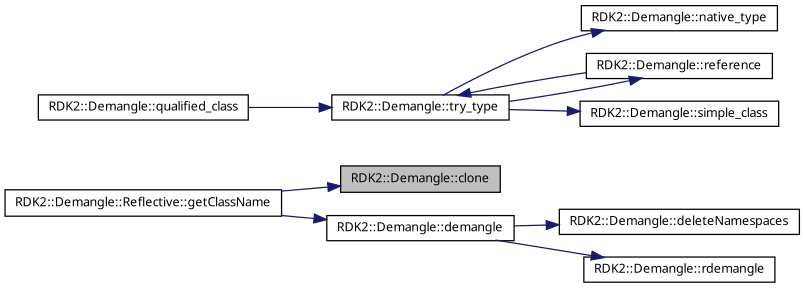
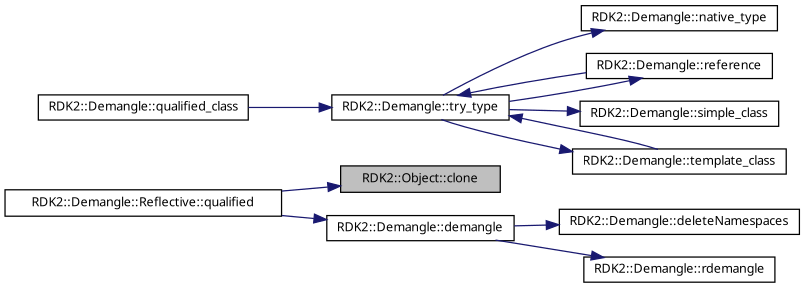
node "RDK2::Demangle::template_class": added
node "RDK2::Demangle::clone": label "RDK2::Demangle::clone" -> "RDK2::Object::clone"
node "RDK2::Demangle::Reflective::getClassName": label "RDK2::Demangle::Reflective::getClassName" -> "RDK2::Demangle::Reflective::qualified"
